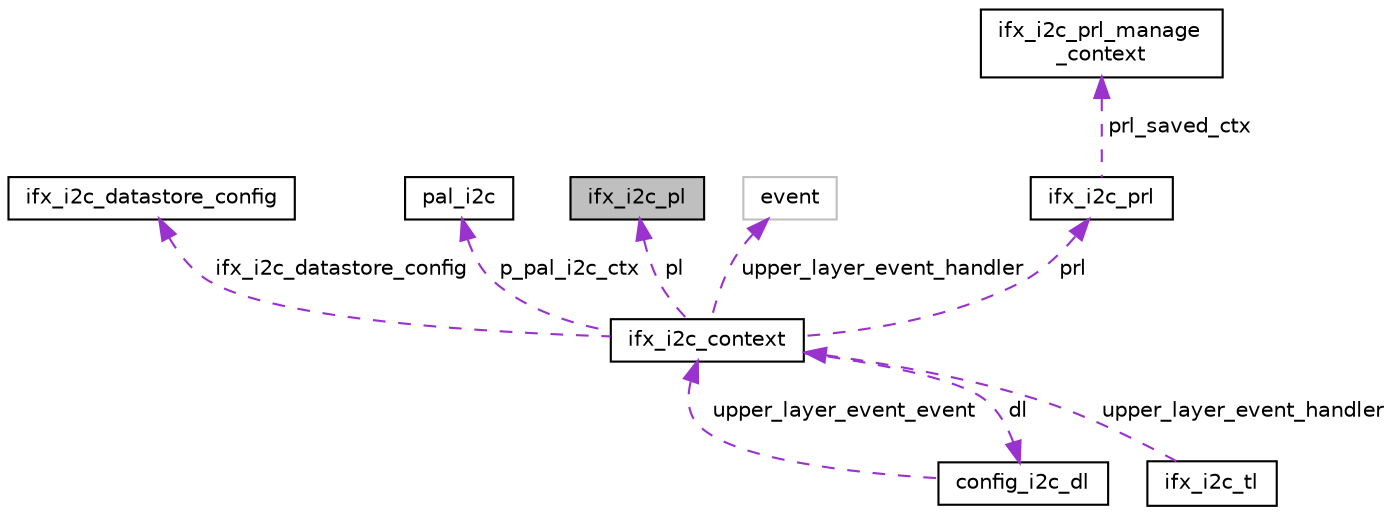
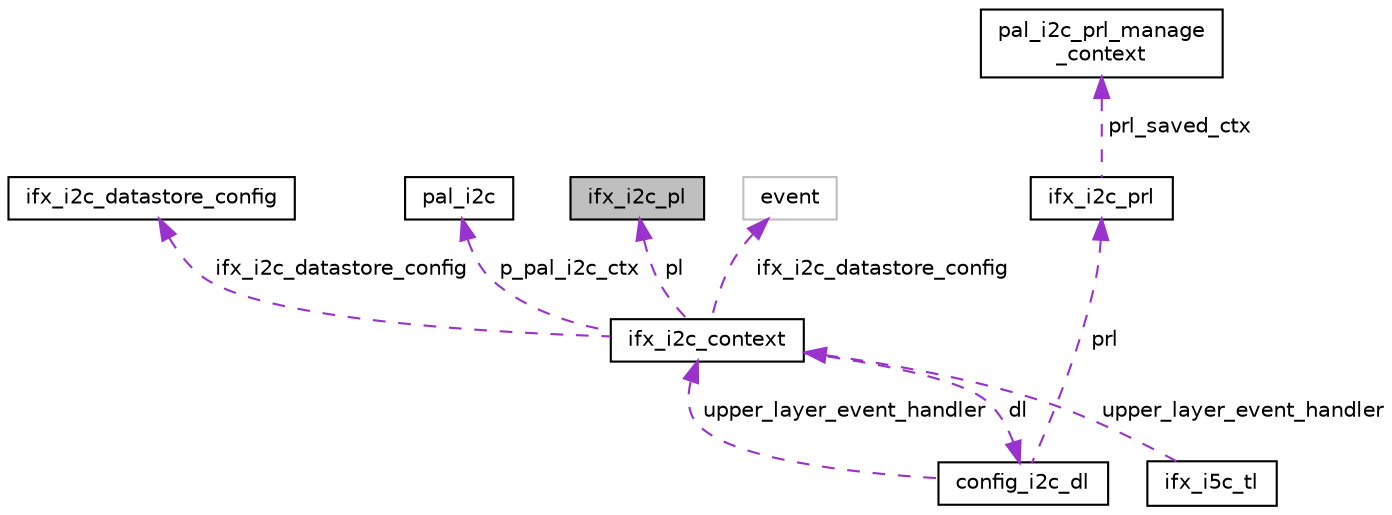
node "ifx_i2c_prl_manage _context": label "ifx_i2c_prl_manage _context" -> "pal_i2c_prl_manage _context"
edge "ifx_i2c_context" -> "event": label " upper_layer_event_handler" -> " ifx_i2c_datastore_config"
edge "ifx_i2c_context" -> "ifx_i2c_prl": now "config_i2c_dl" -> "ifx_i2c_prl"
edge "config_i2c_dl" -> "ifx_i2c_context": label " upper_layer_event_event" -> " upper_layer_event_handler"
node "ifx_i2c_tl": label "ifx_i2c_tl" -> "ifx_i5c_tl"
